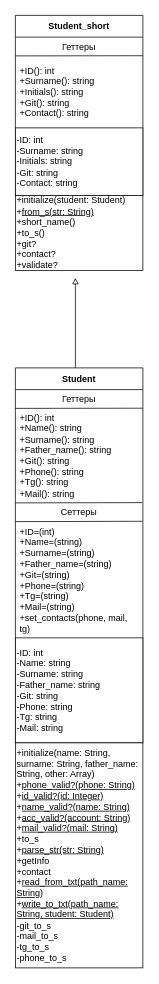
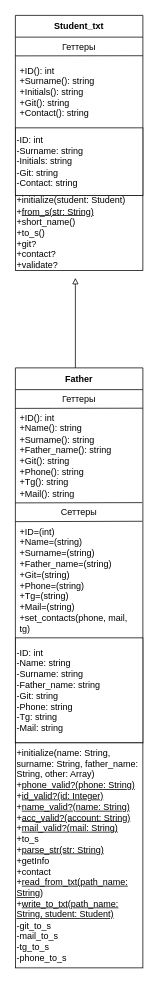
node "Student_short": label "Student_short" -> "Student_txt"
node "Student": label "Student" -> "Father"
